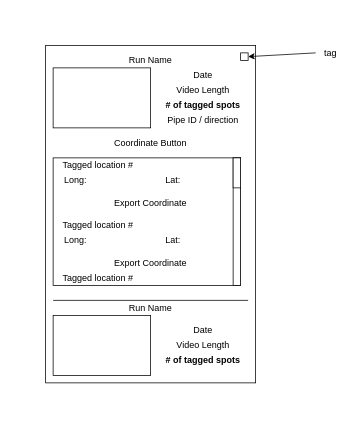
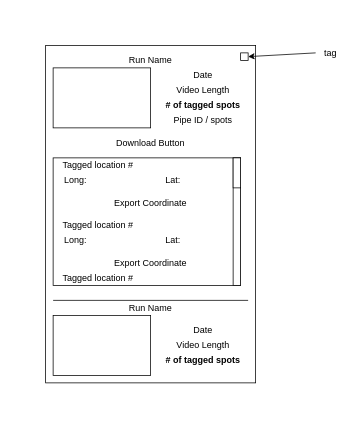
node "Pipe ID / direction": label "Pipe ID / direction" -> "Pipe ID / spots"
node "Coordinate Button": label "Coordinate Button" -> "Download Button"
